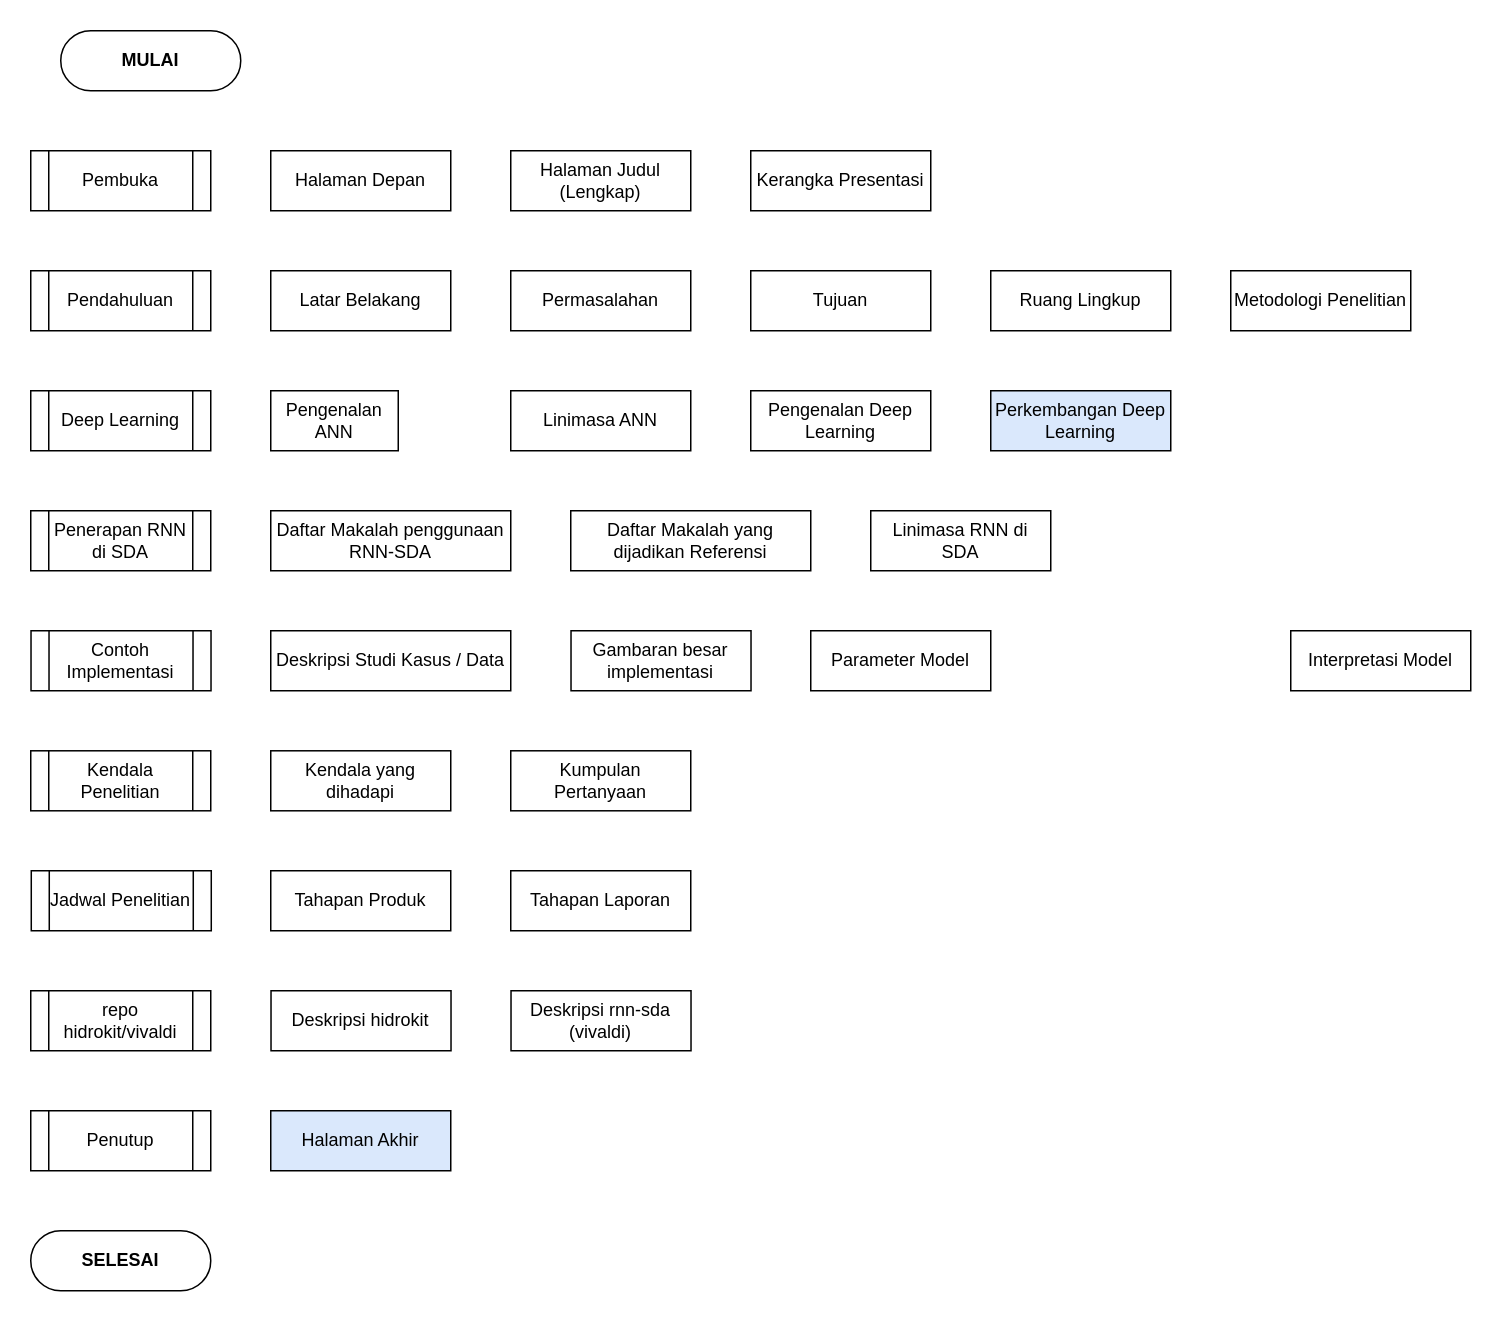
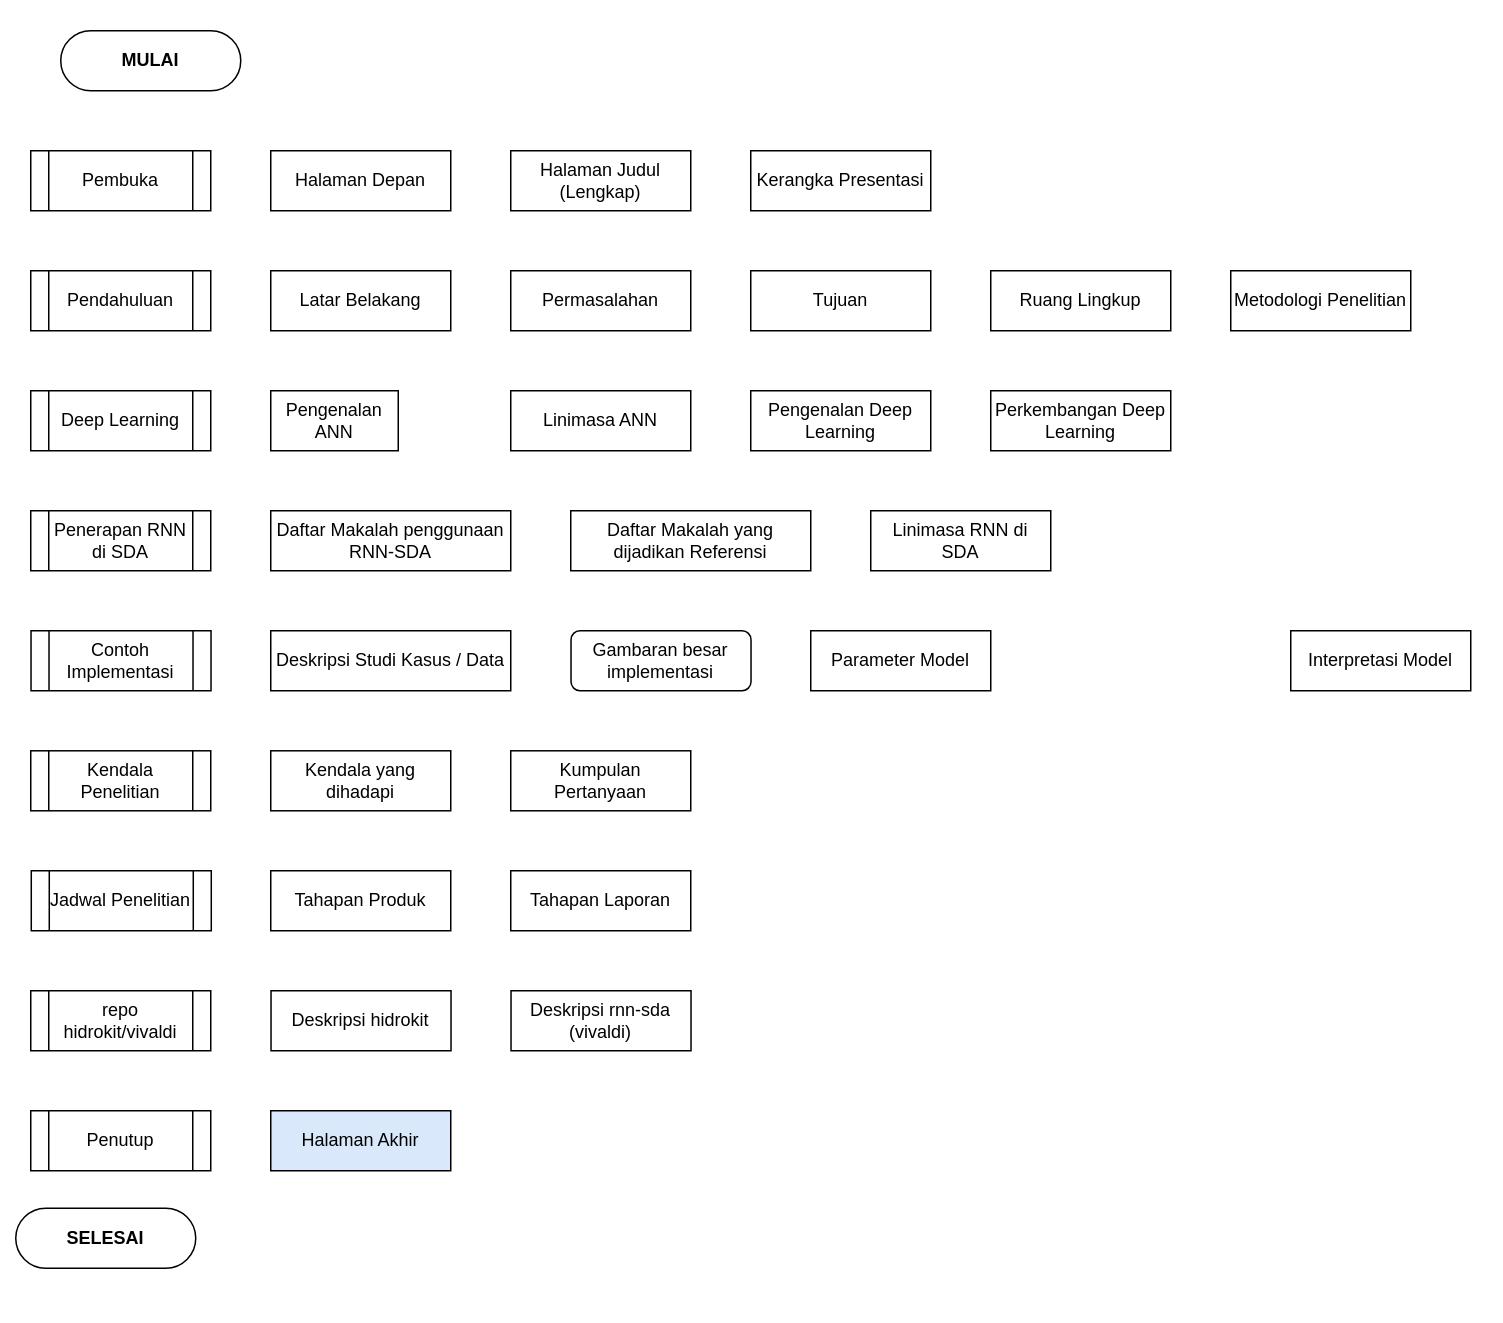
node "Perkembangan Deep Learning": fillcolor #dae8fc -> #ffffff
node "Gambaran besar implementasi": shape rectangle -> rounded rectangle
node "SELESAI": moved (121, 1261) -> (106, 1238)
